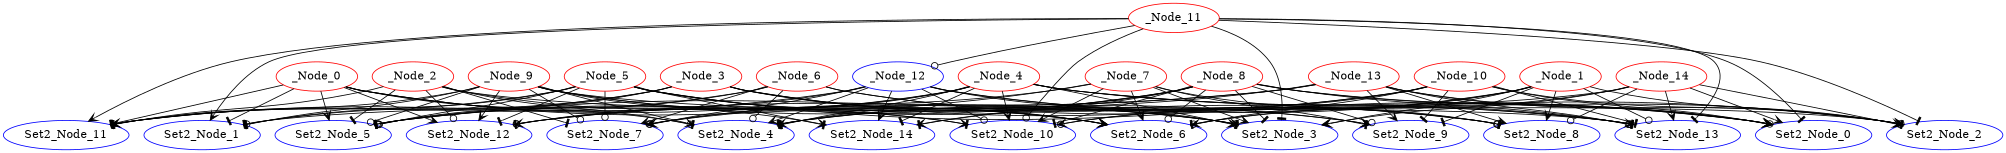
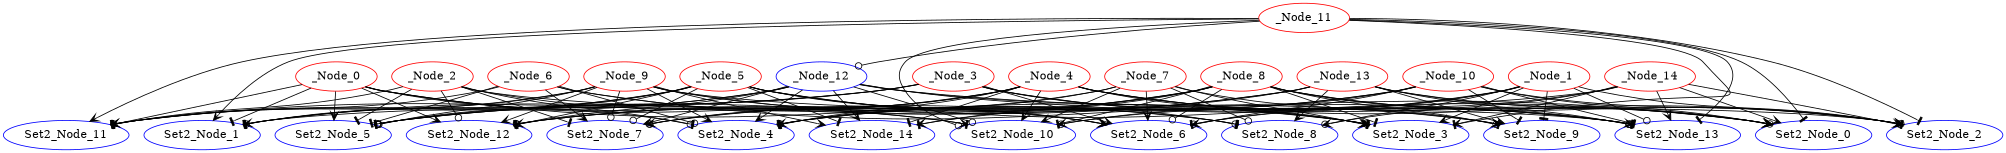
edge "_Node_12" -> "Set2_Node_1": added
